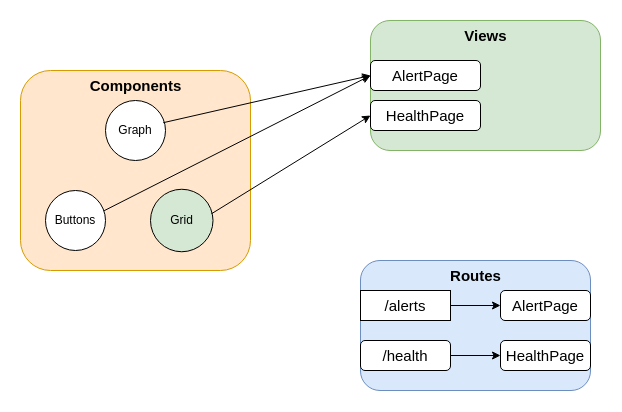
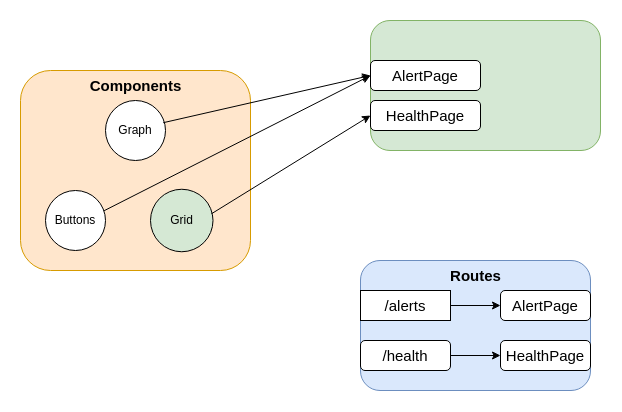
node "Views": removed
